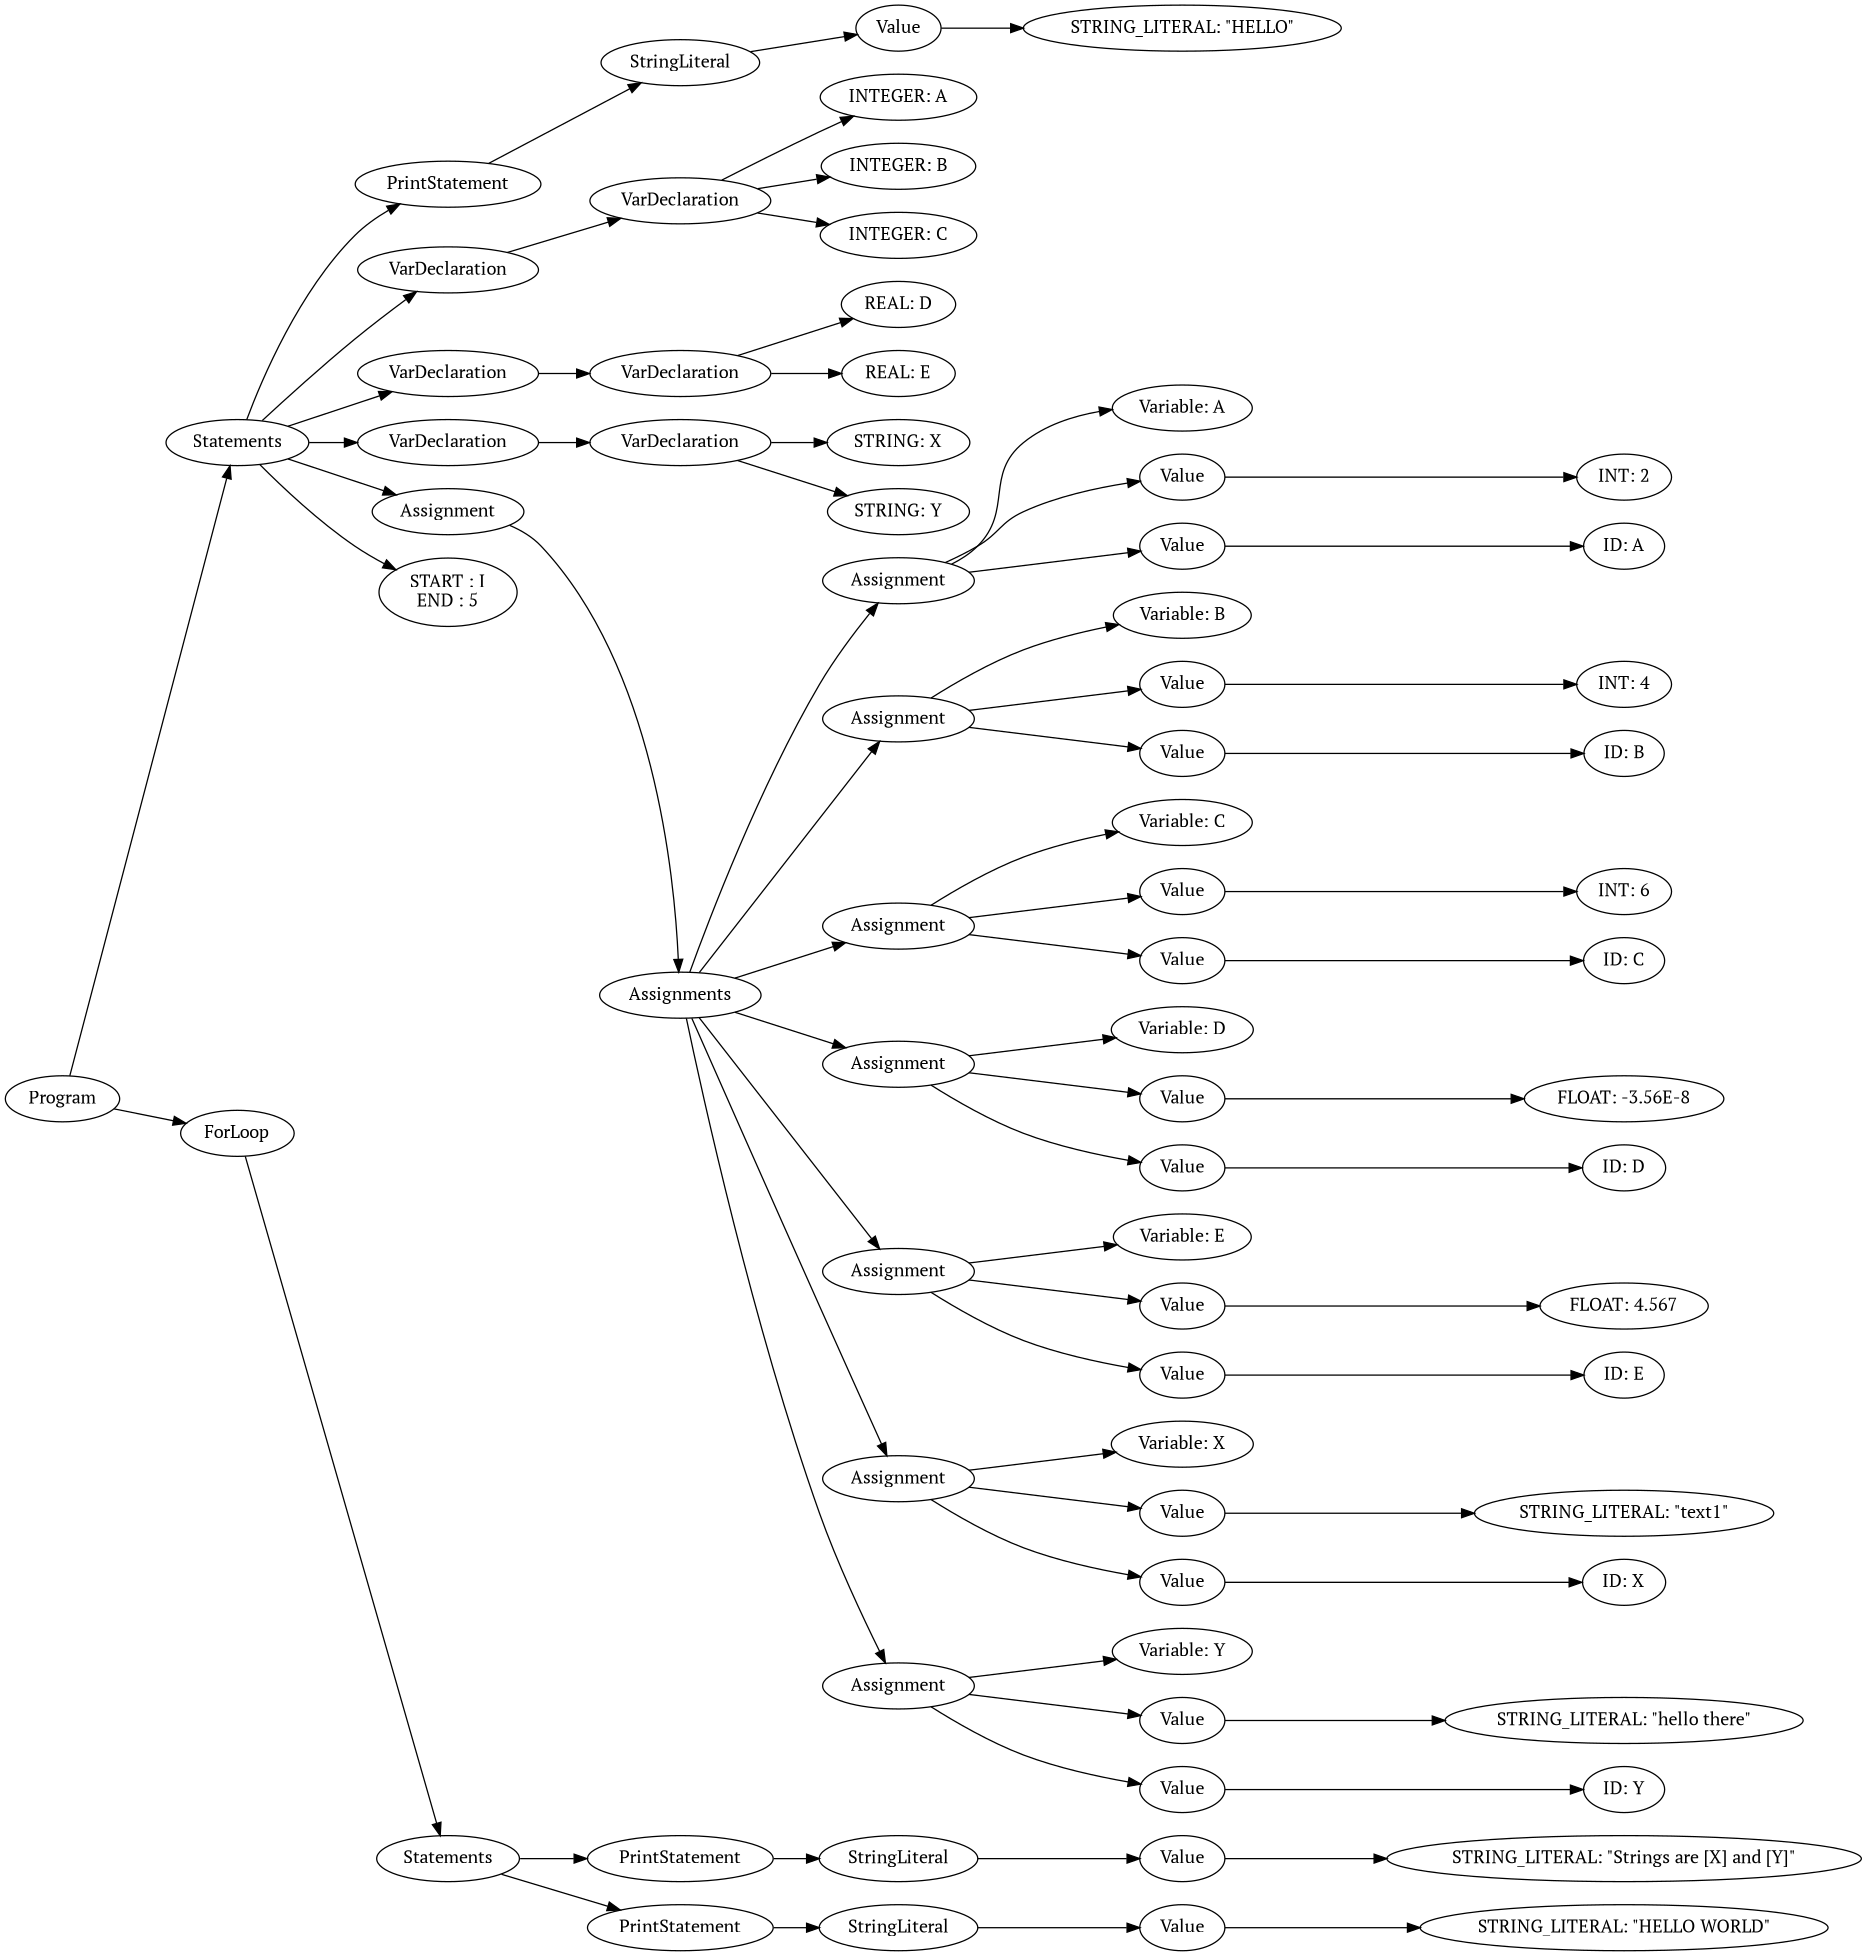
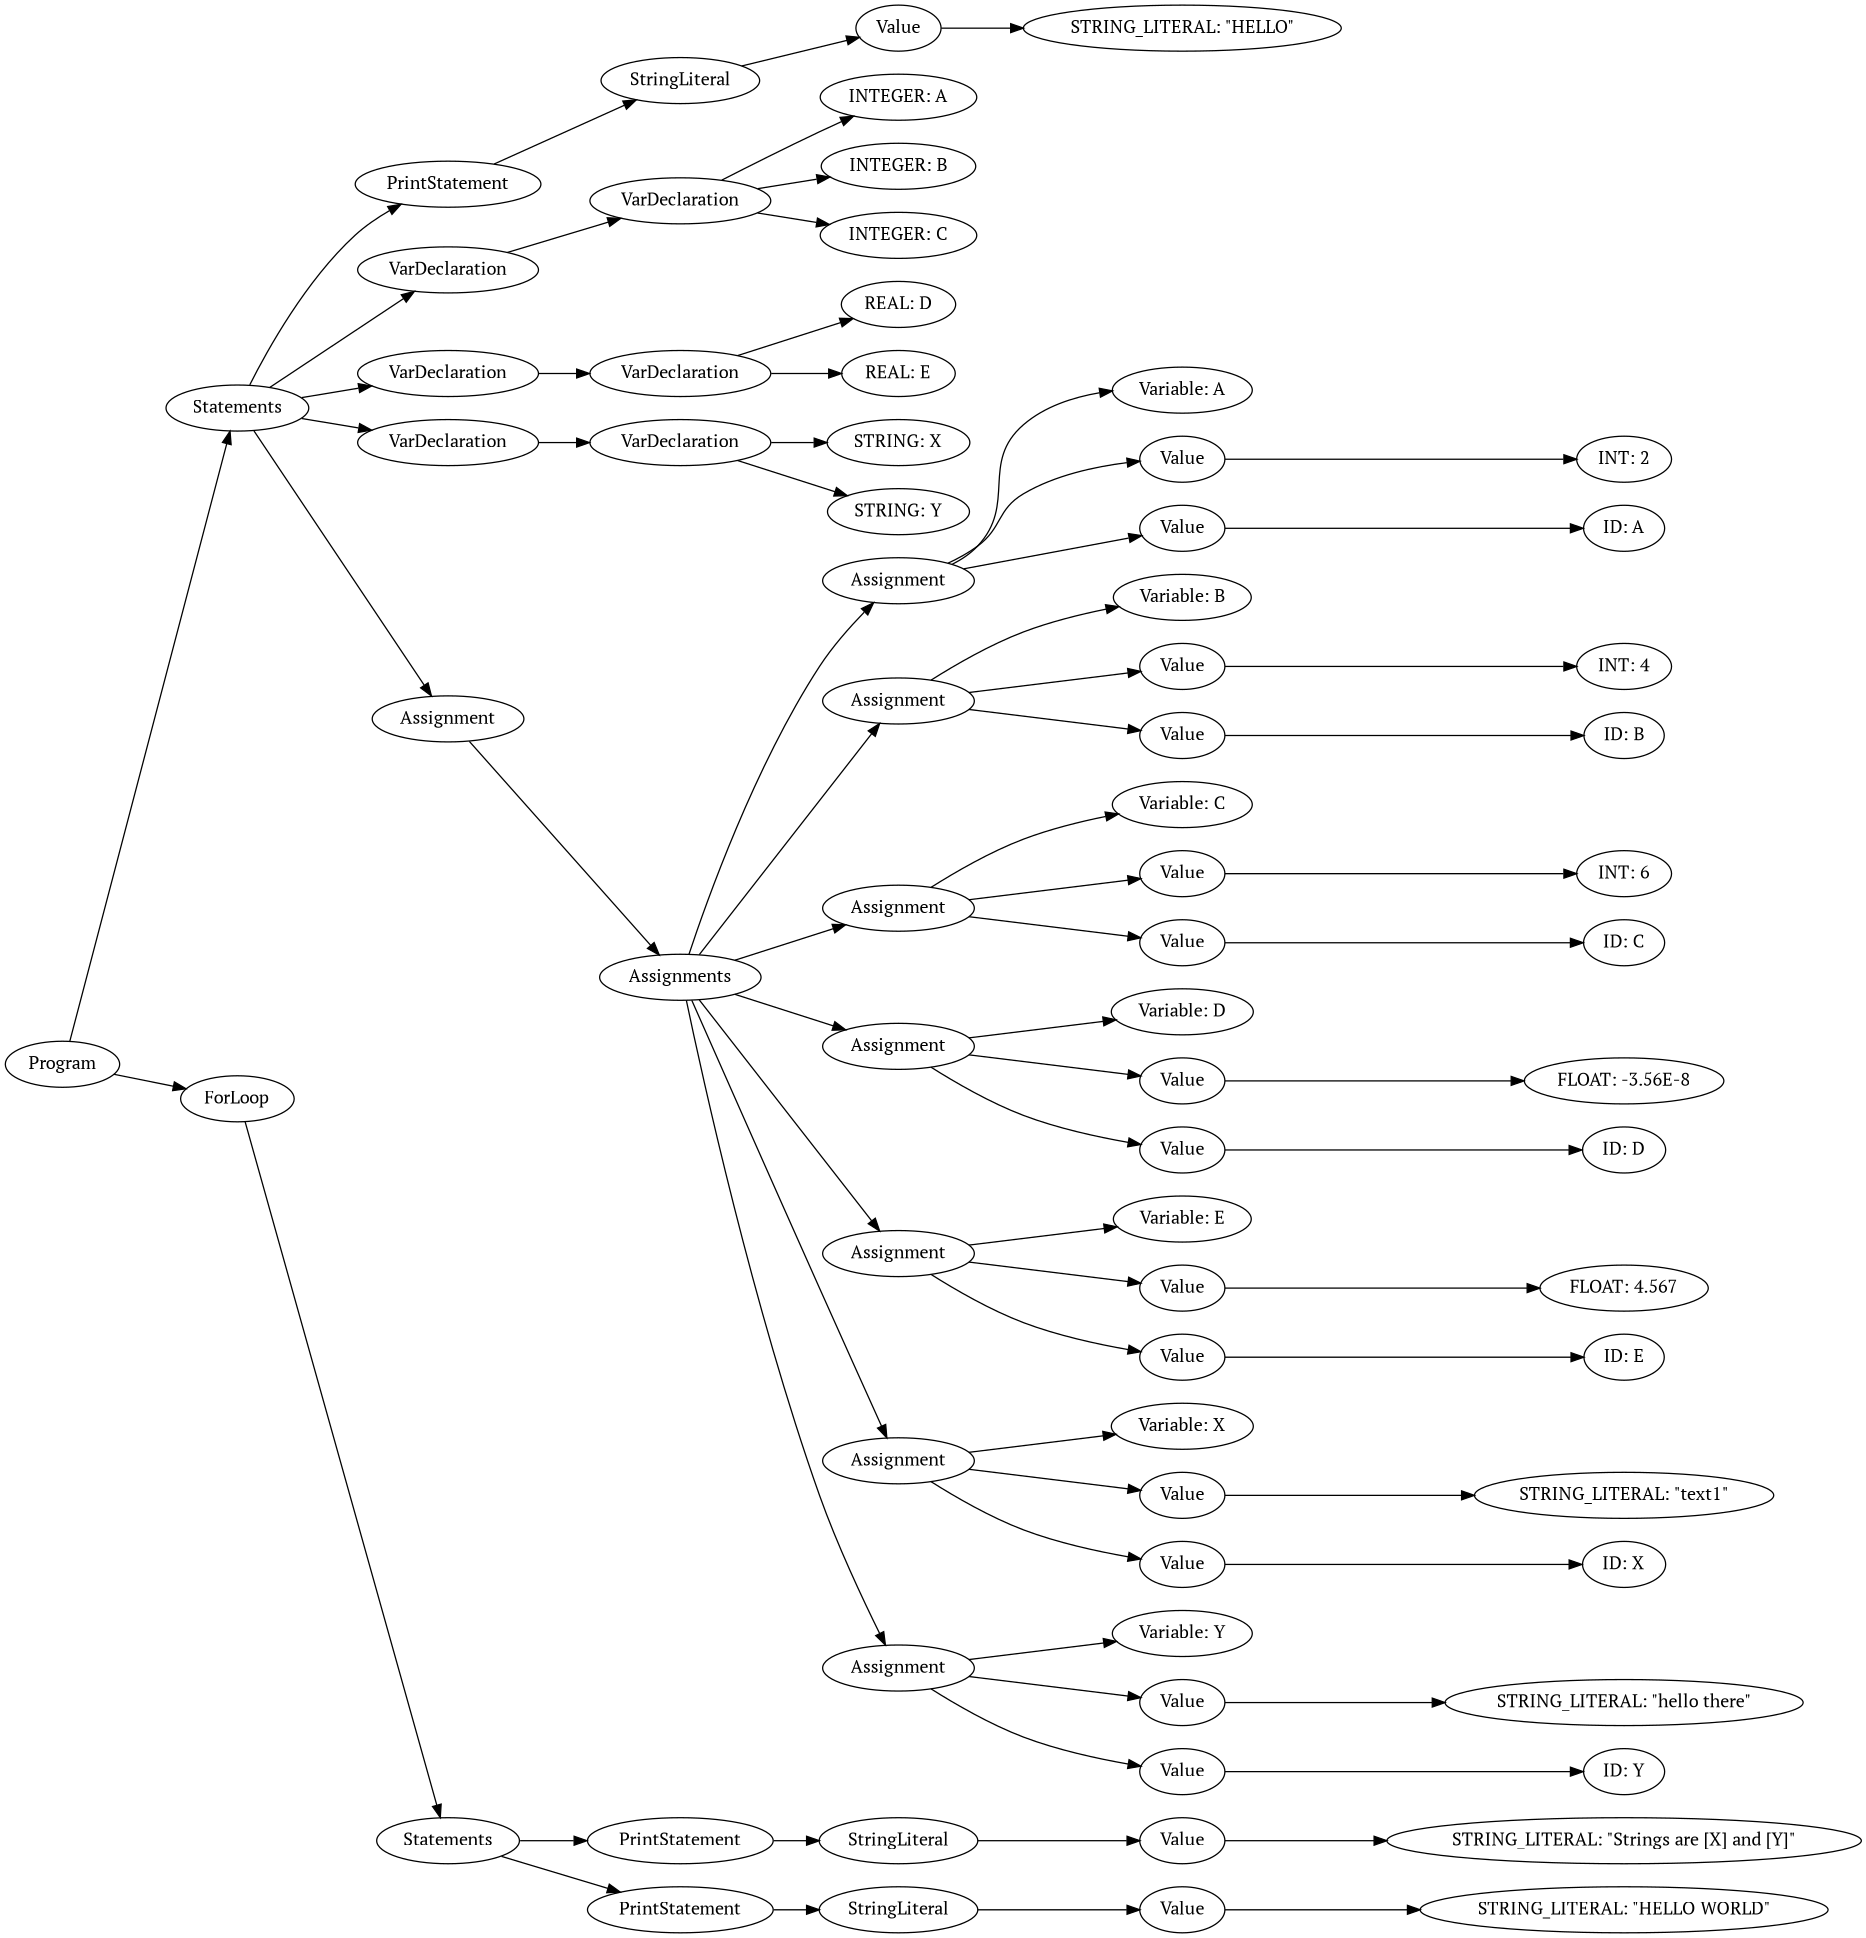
node "START : I END : 5": removed
